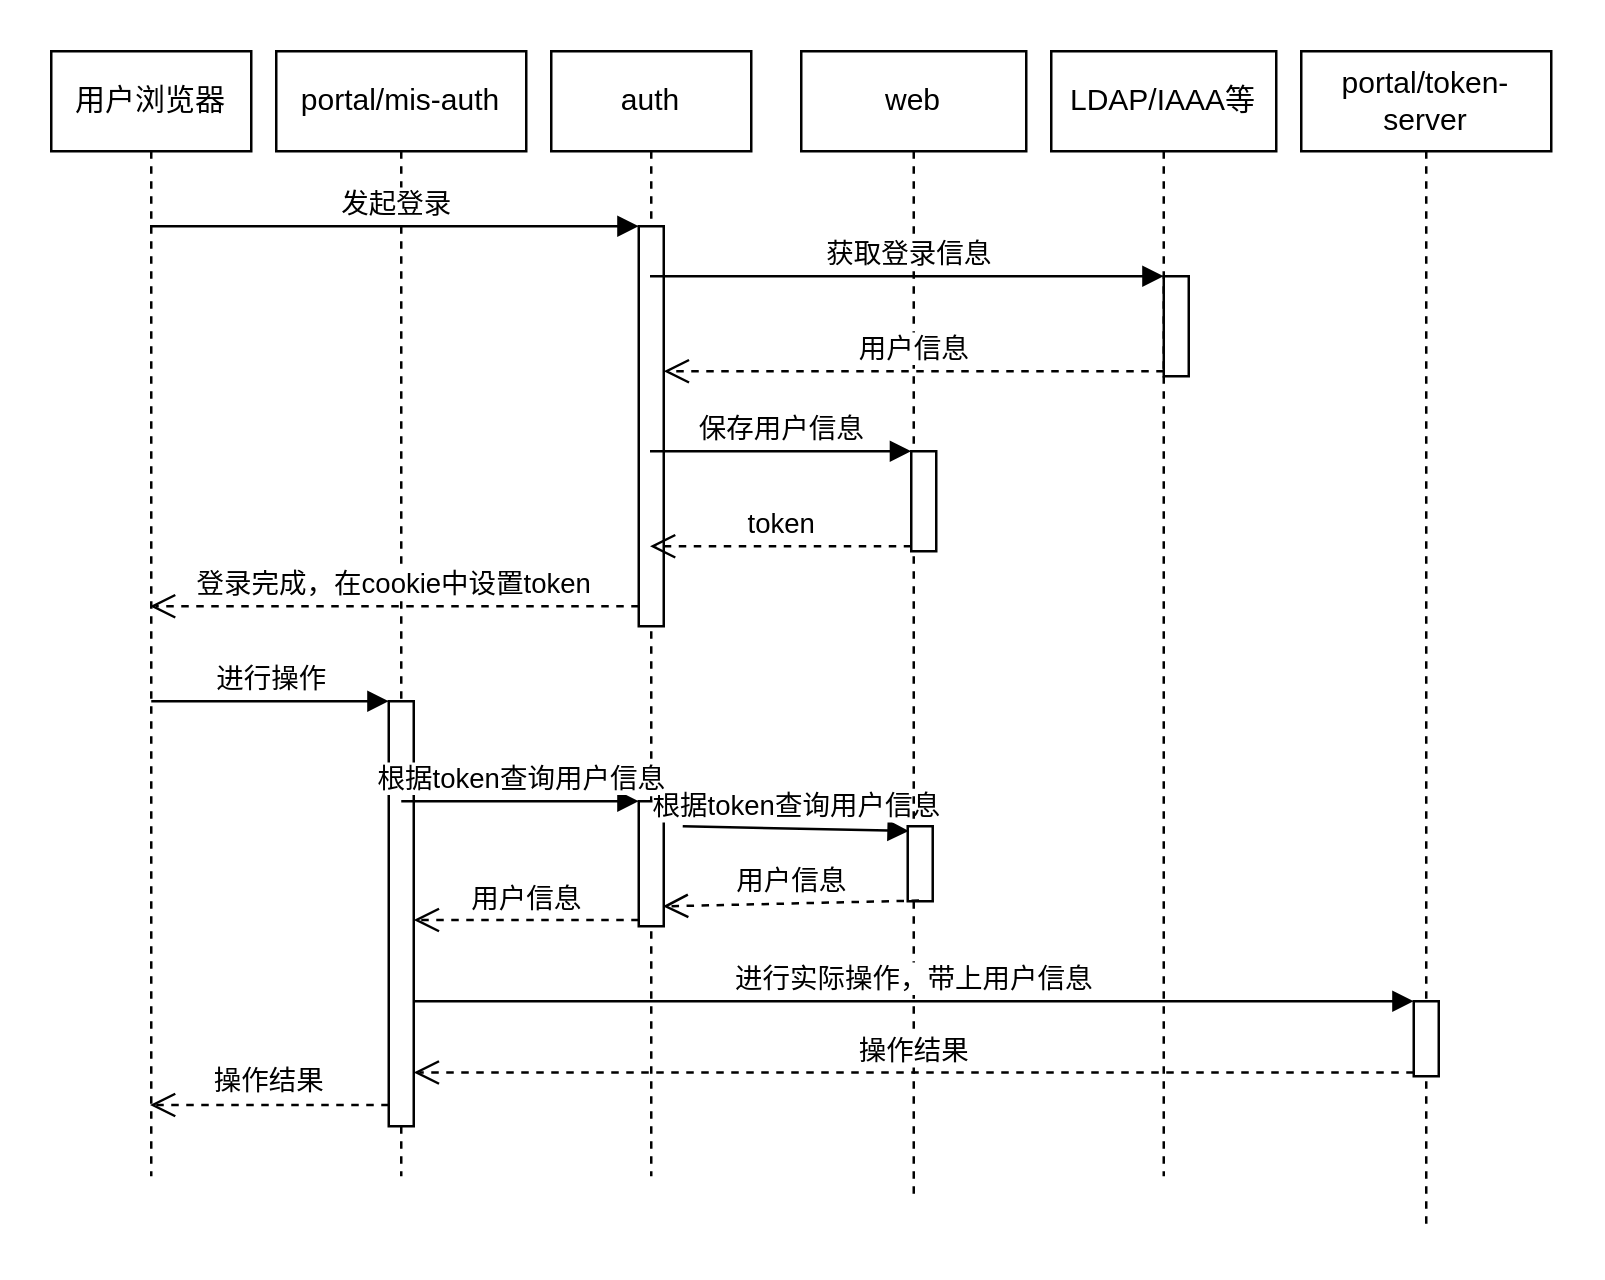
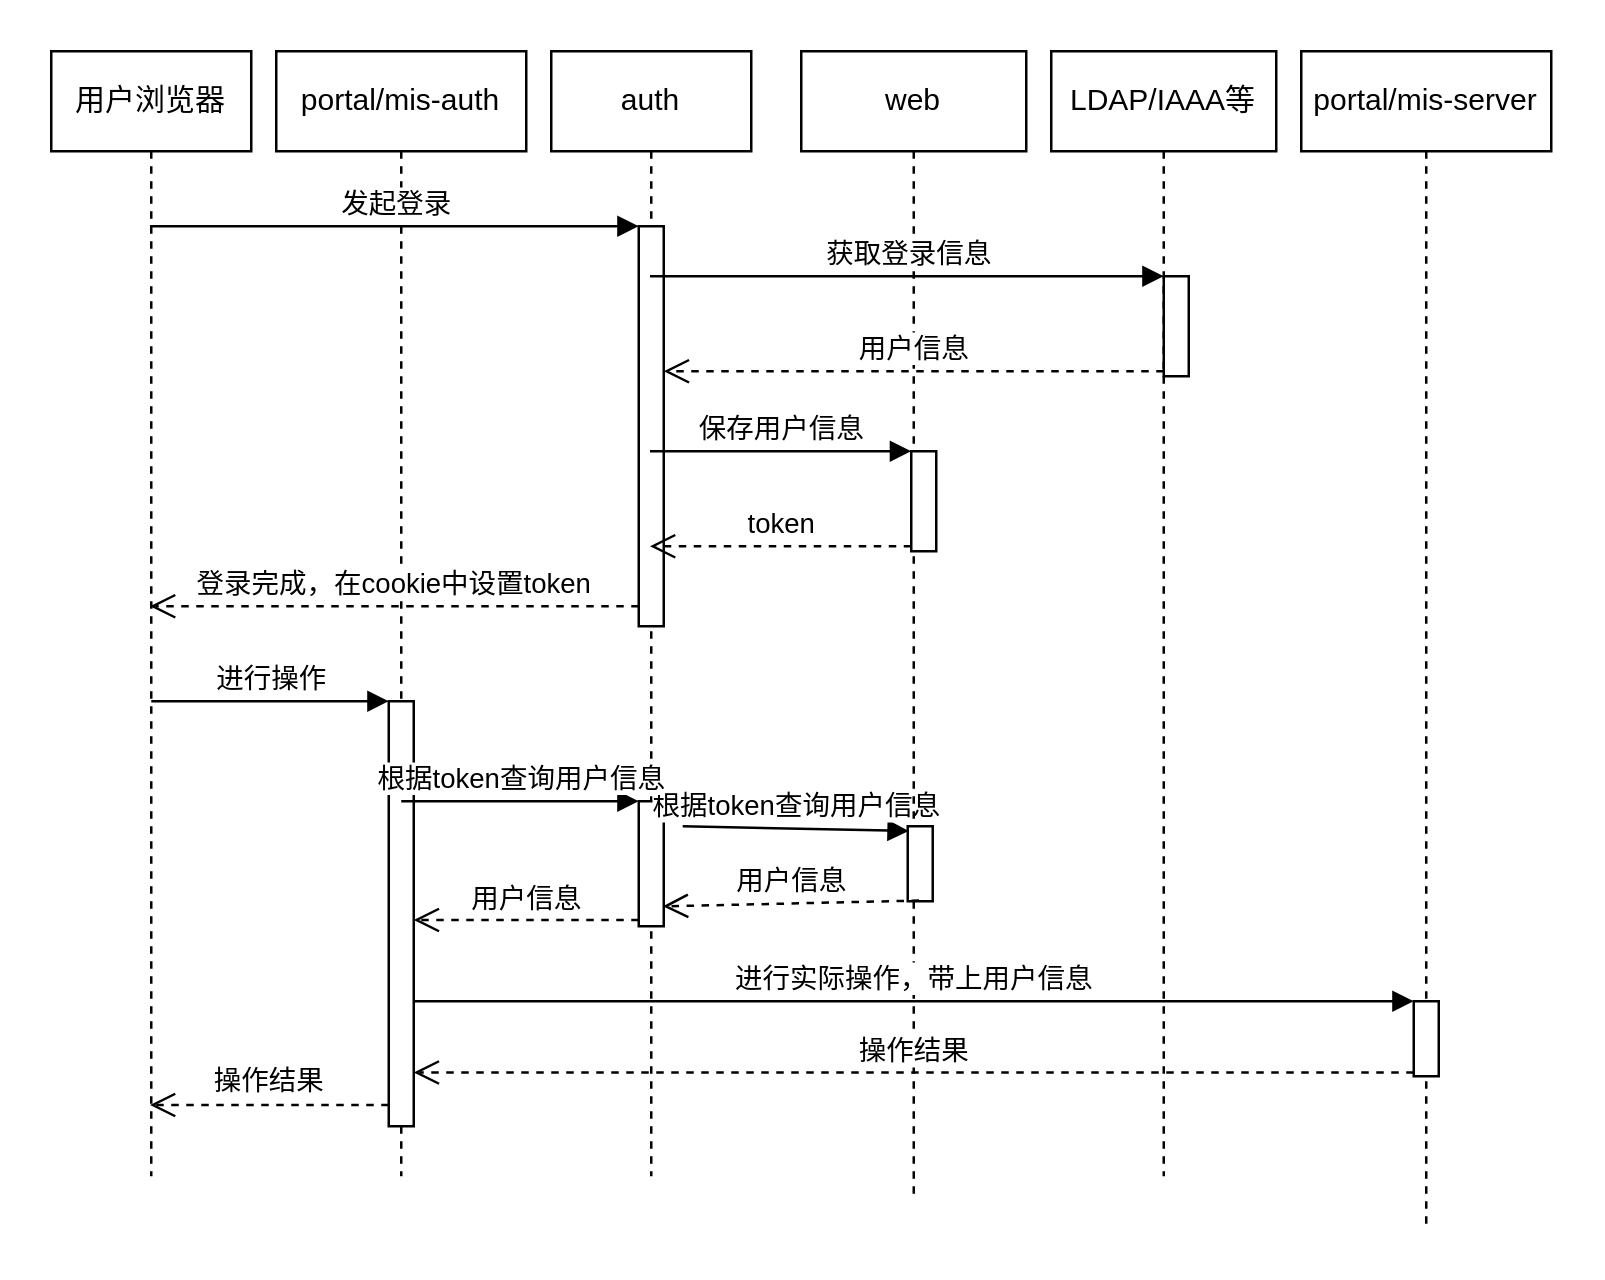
node "portal/token-server": label "portal/token-server" -> "portal/mis-server"
